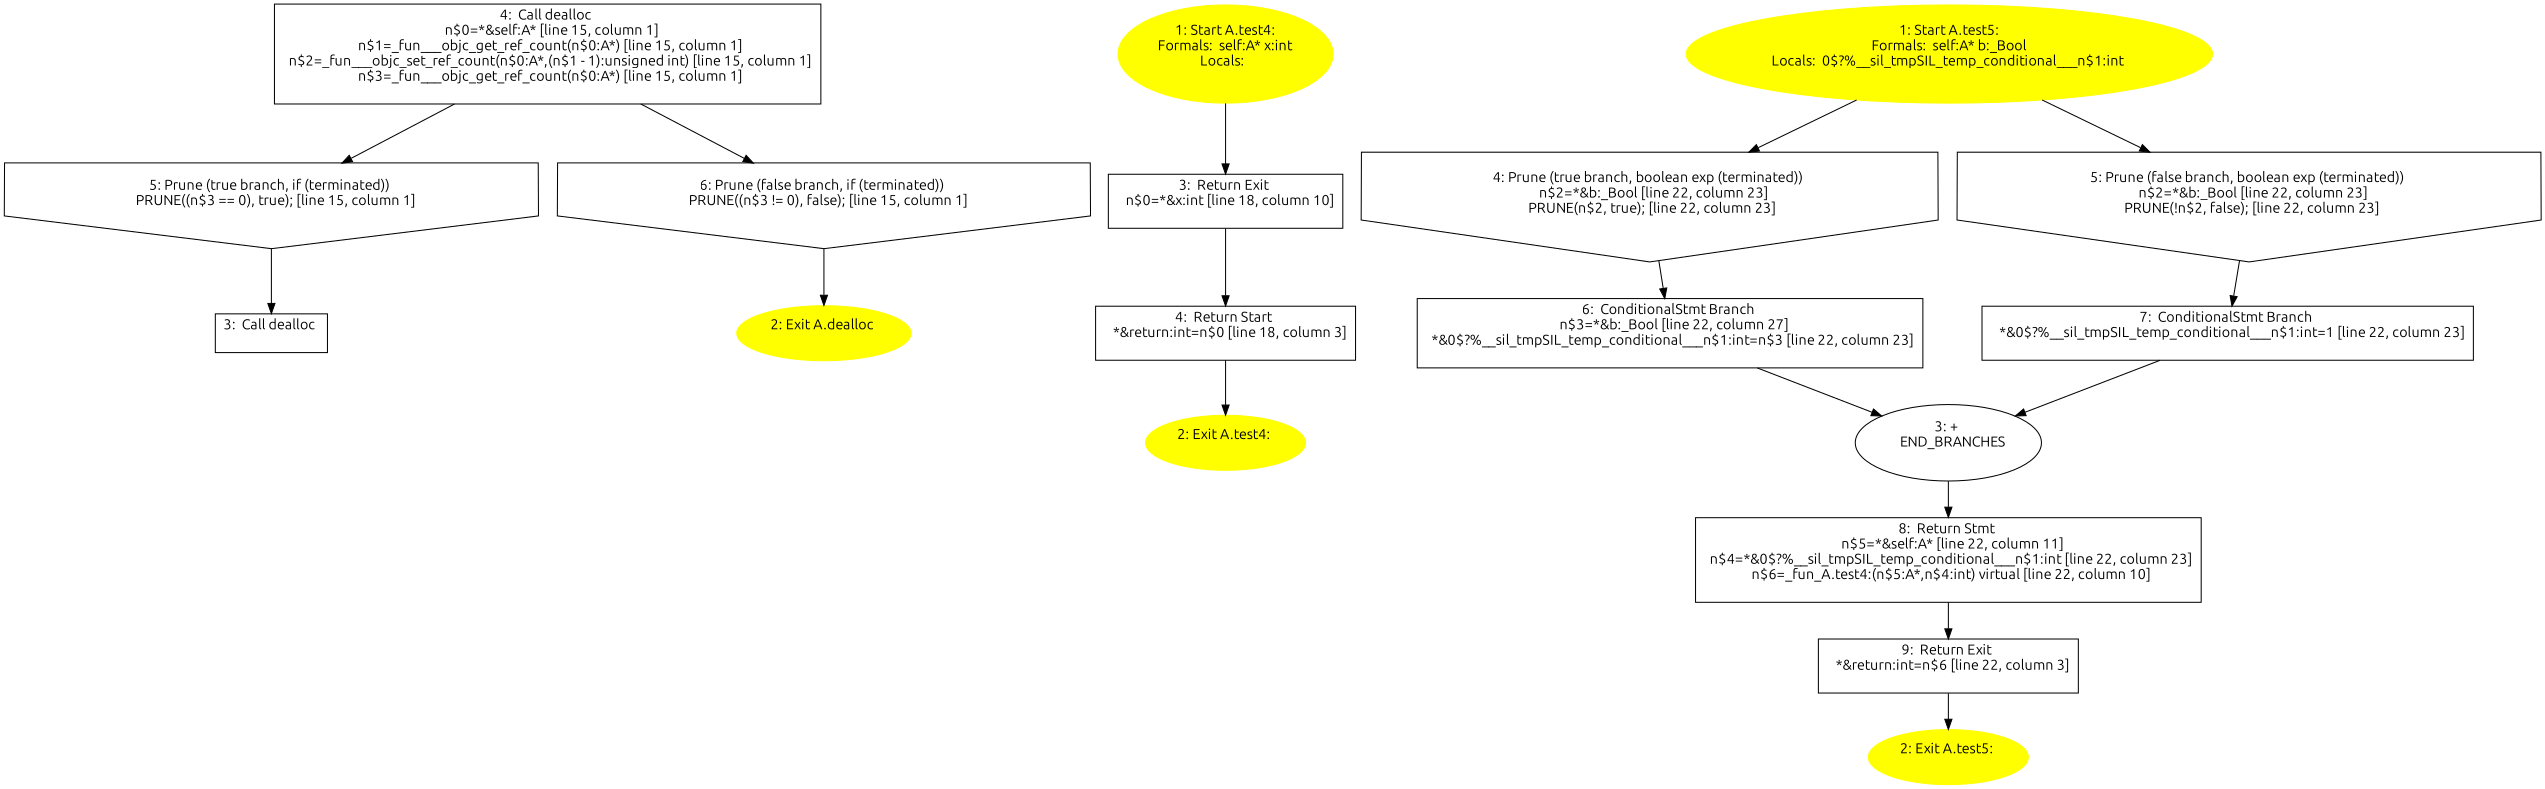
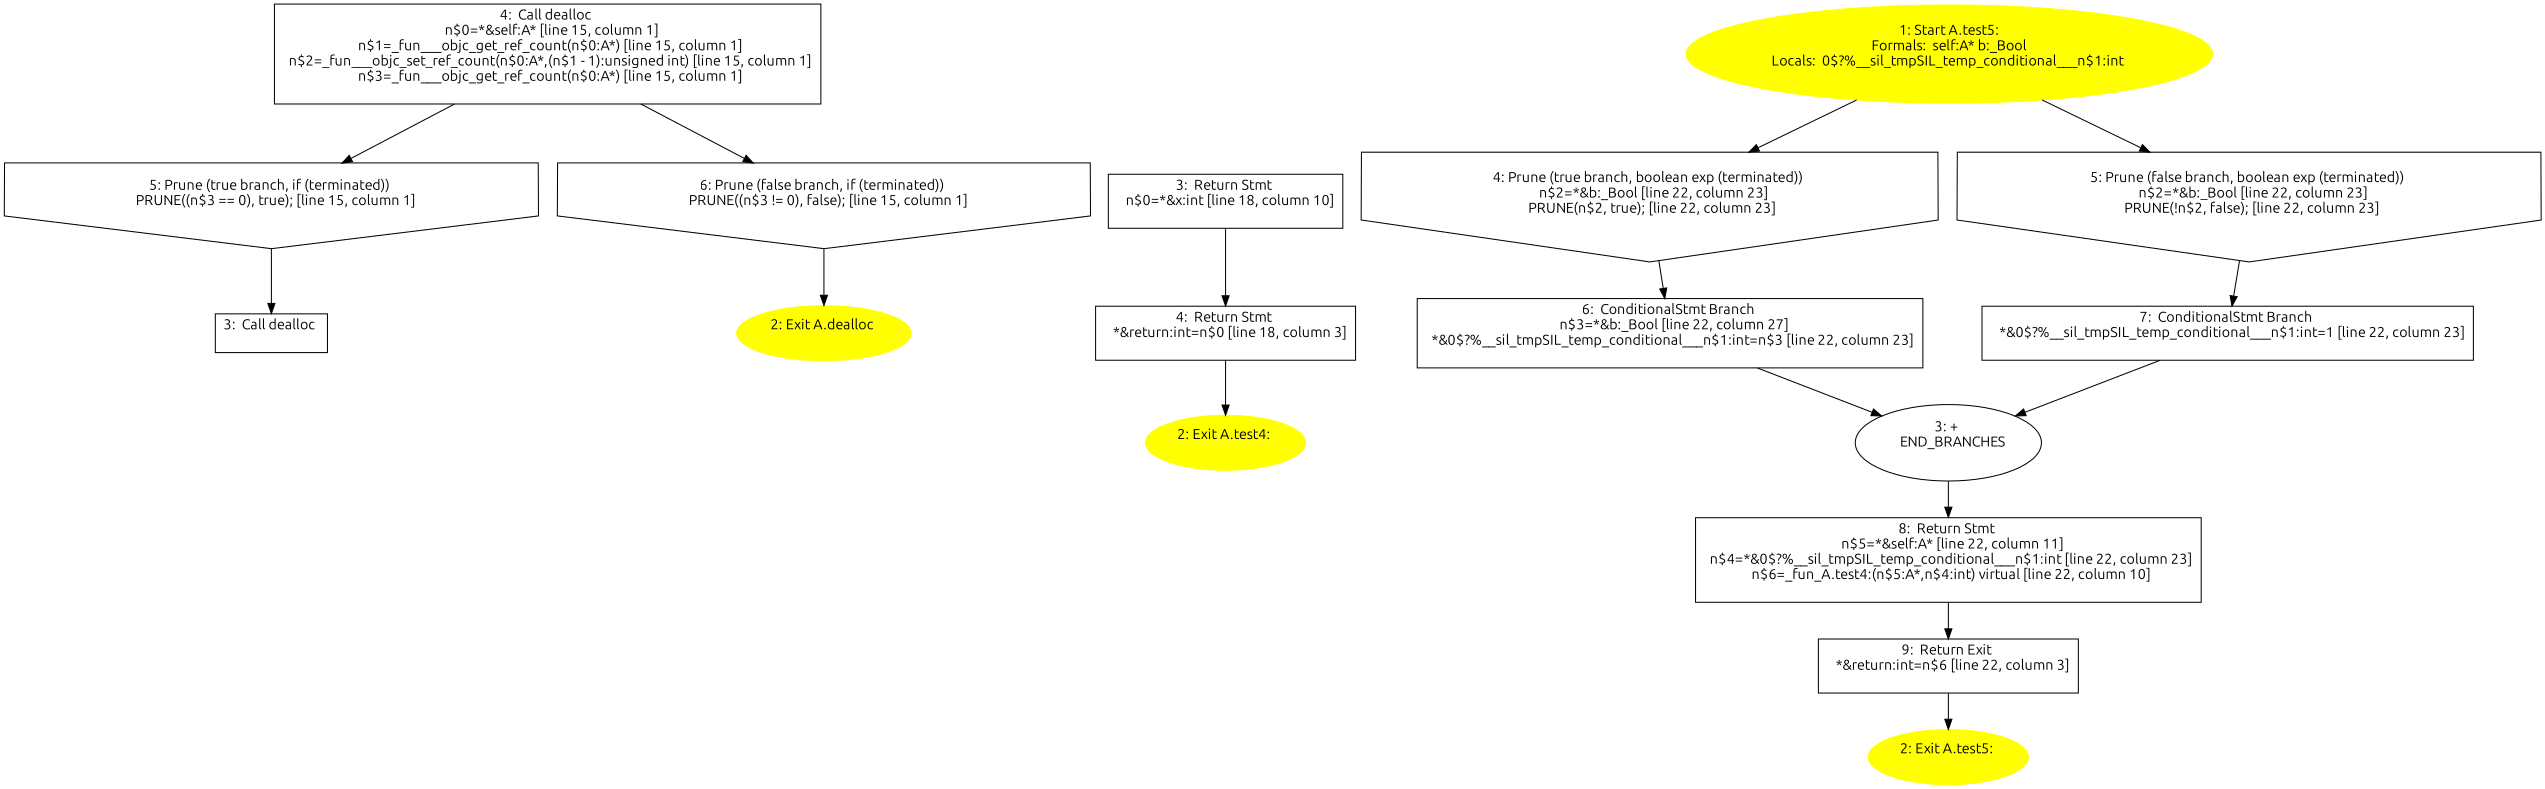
node "1: Start A.test4: Formals:  self:A* x:int Locals:": removed
node "3:  Return Exit n$0=*&x:int [line 18, column 10]": label "3:  Return Exit n$0=*&x:int [line 18, column 10]" -> "3:  Return Stmt n$0=*&x:int [line 18, column 10]"
node "4:  Return Start *&return:int=n$0 [line 18, column 3]": label "4:  Return Start *&return:int=n$0 [line 18, column 3]" -> "4:  Return Stmt *&return:int=n$0 [line 18, column 3]"
